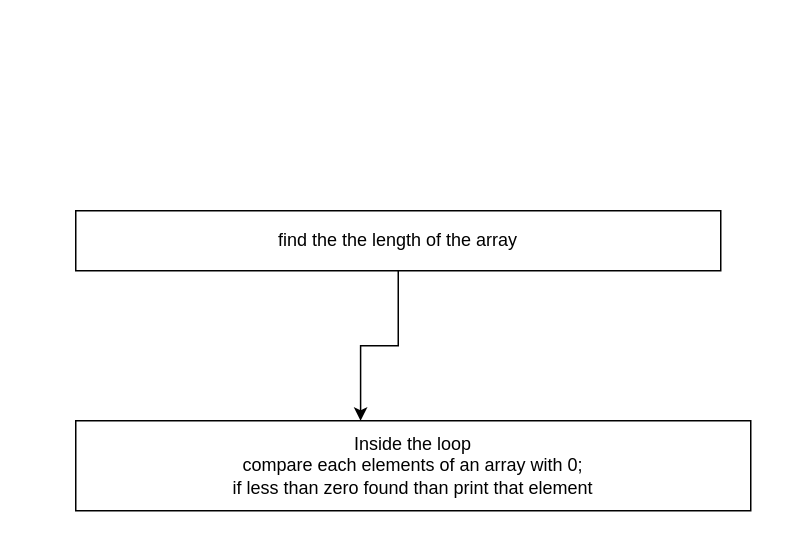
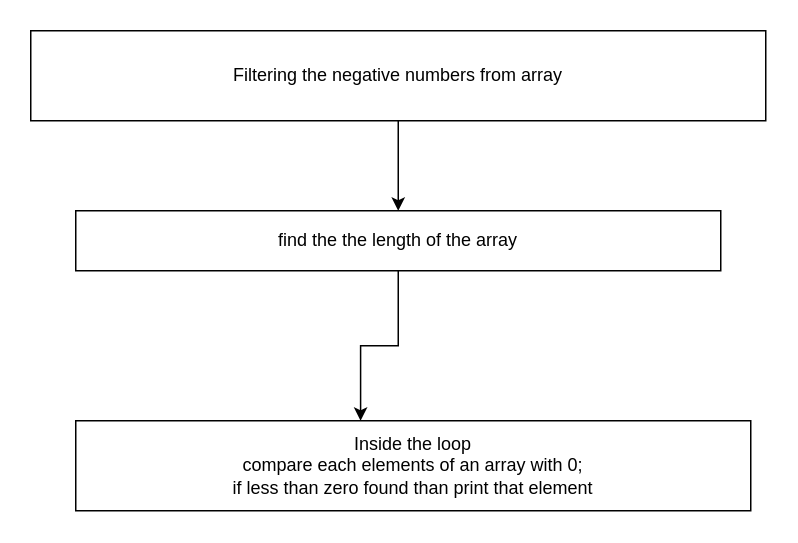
node "Filtering the negative numbers from array": added
edge "Filtering the negative numbers from array" -> "find the the length of the array": added
